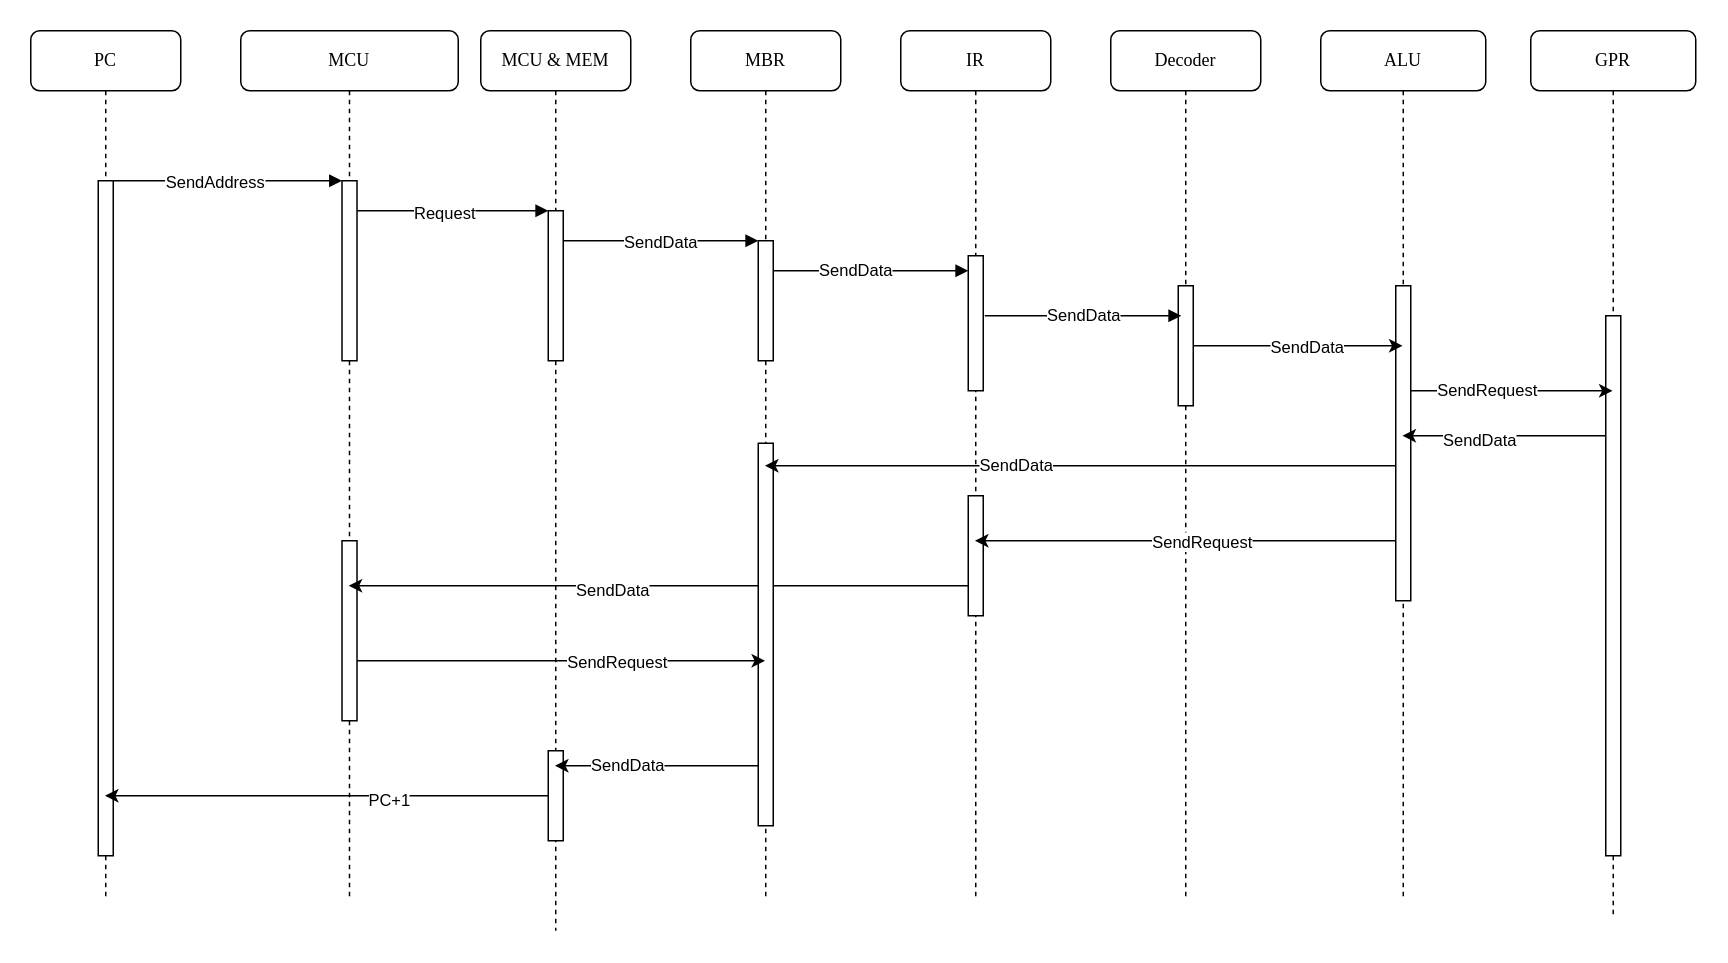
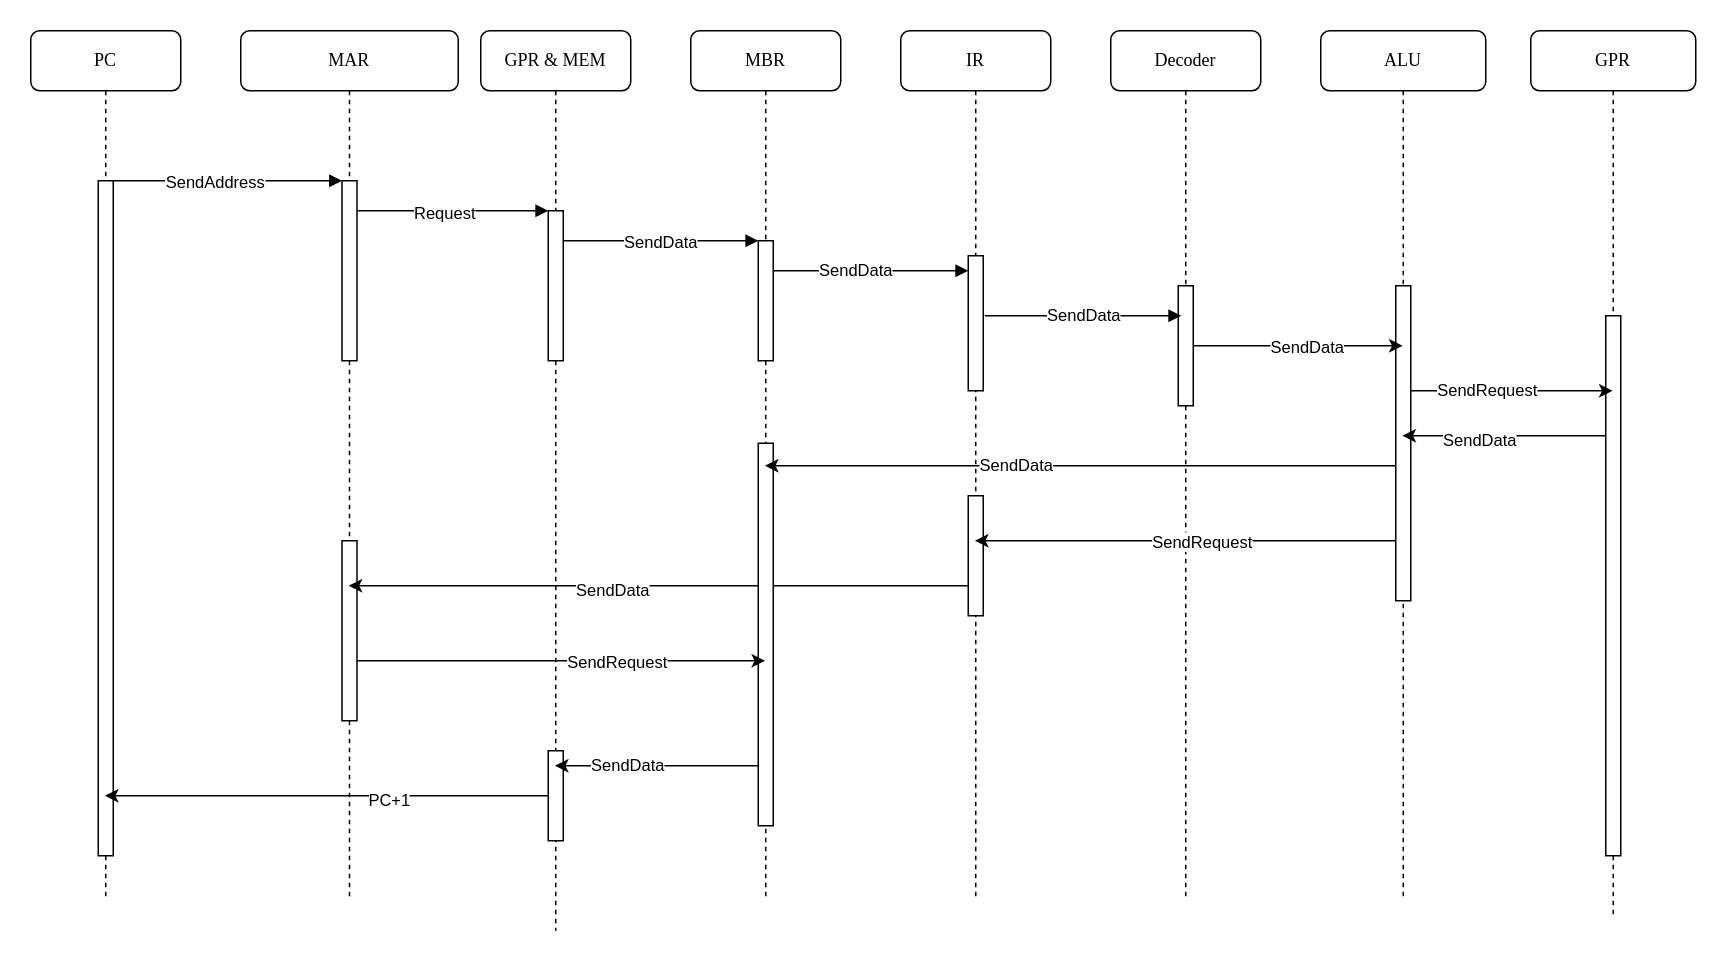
node "MCU": label "MCU" -> "MAR"
node "MCU & MEM": label "MCU & MEM" -> "GPR & MEM"
